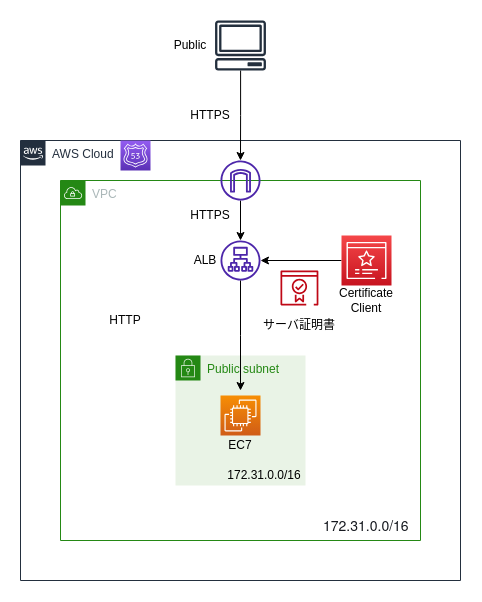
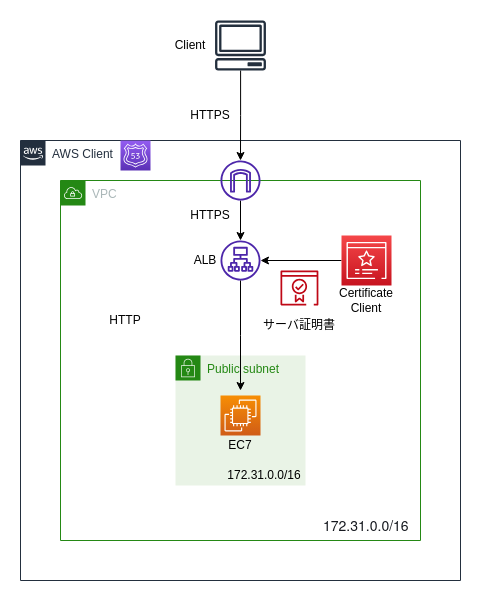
node "Public": label "Public" -> "Client"
node "AWS Cloud": label "AWS Cloud" -> "AWS Client"
